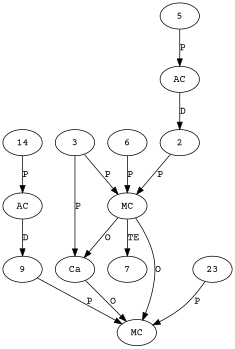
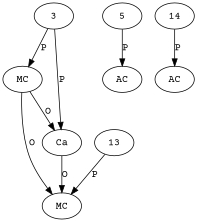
node "6": removed
node "2": removed
node "9": removed
node "7": removed
node "23": label "23" -> "13"
